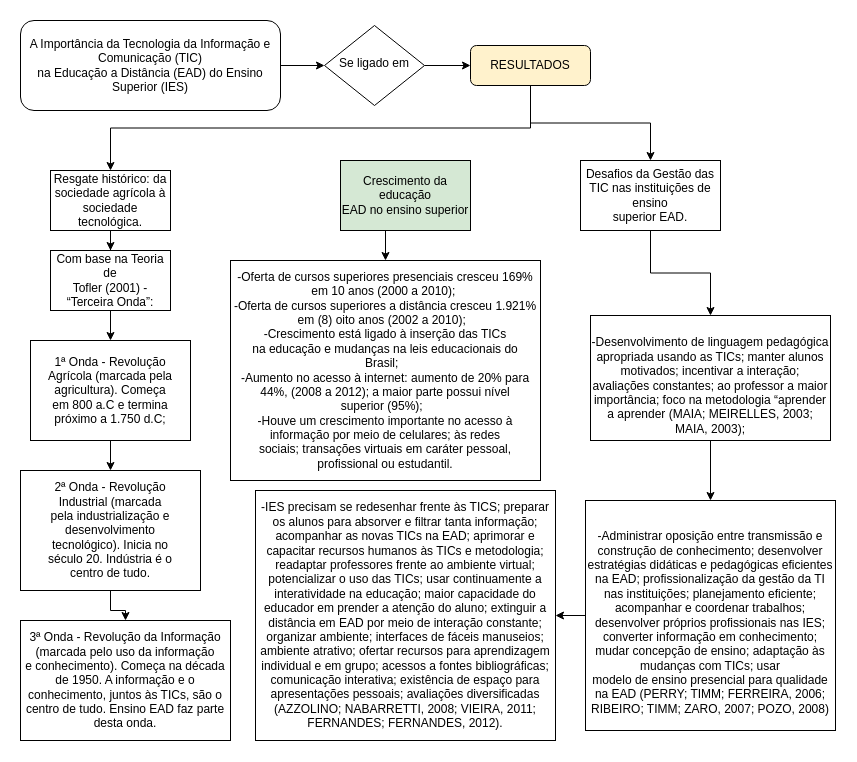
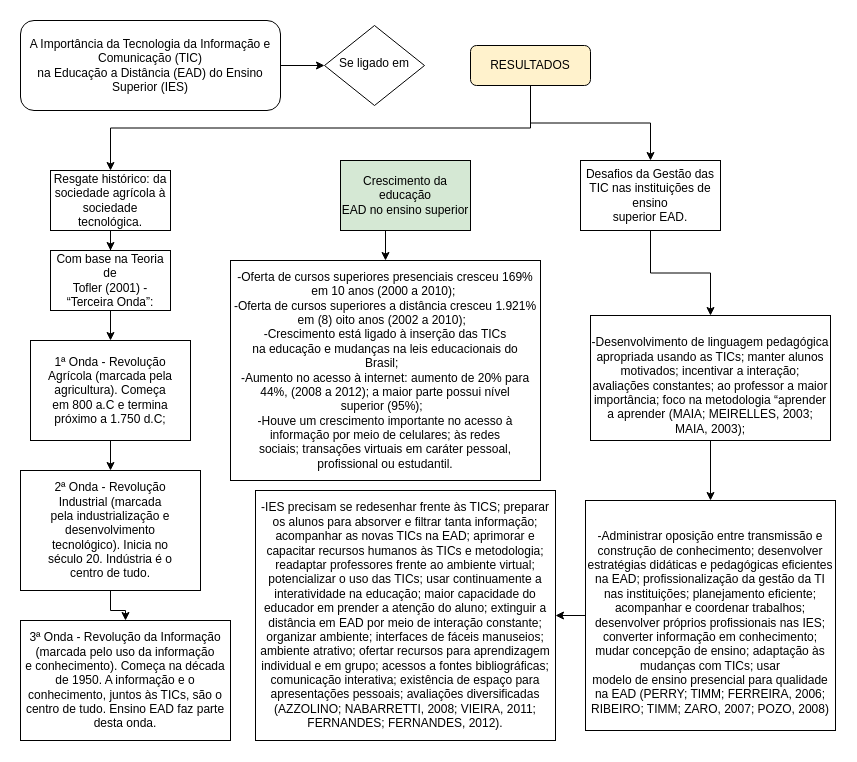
edge "Se ligado em" -> "RESULTADOS": removed
